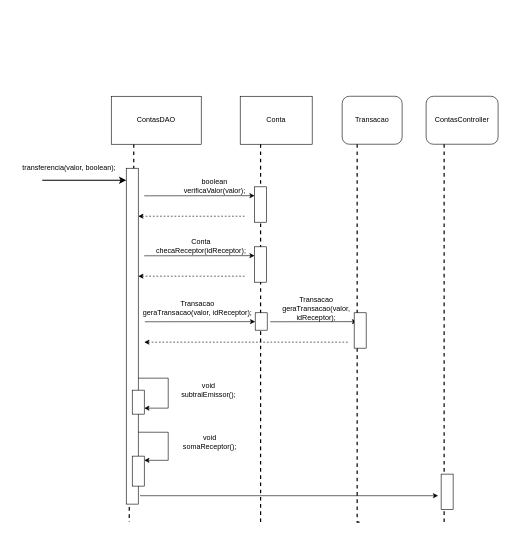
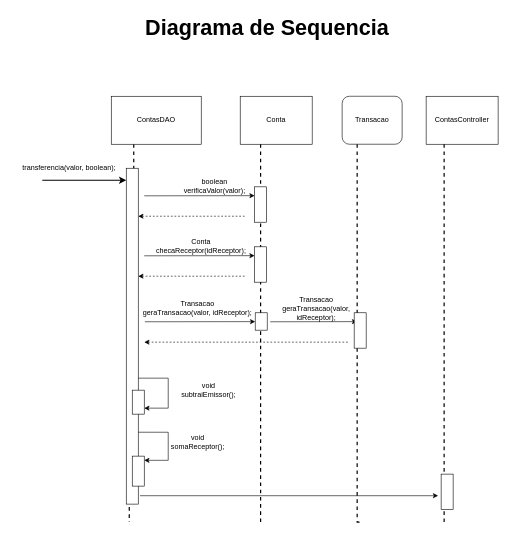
node "Diagrama de Sequencia": added
node "ContasController": shape rounded rectangle -> rectangle
node "void somaReceptor();": moved (210, 442) -> (198, 442)
